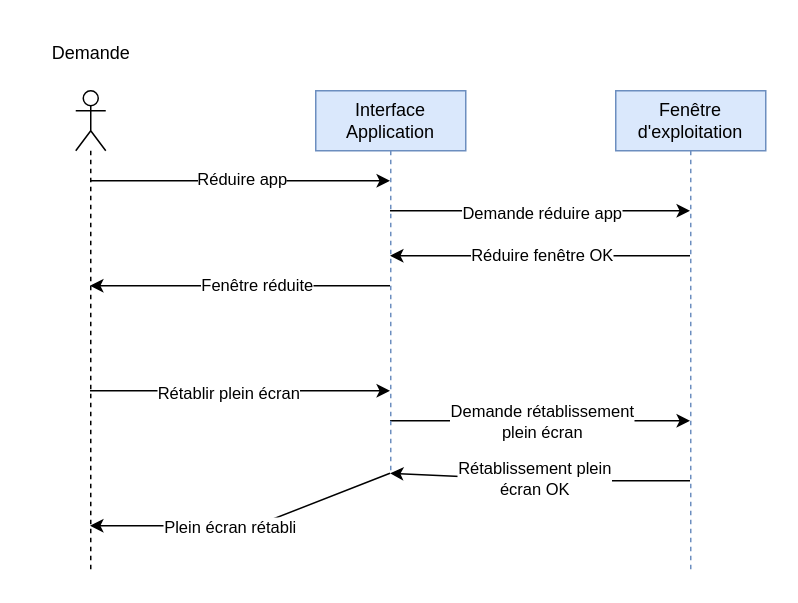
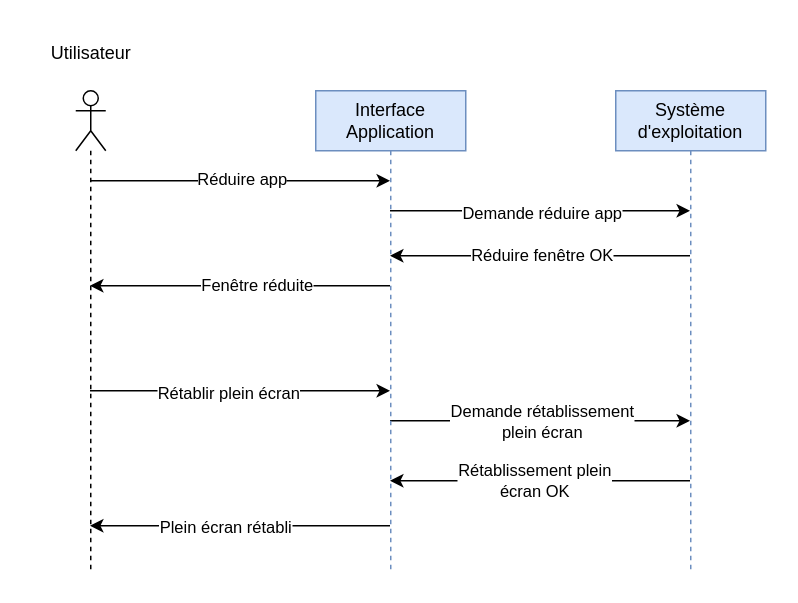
node "Demande": label "Demande" -> "Utilisateur"
node "Fenêtre d'exploitation": label "Fenêtre d'exploitation" -> "Système d'exploitation"
node "Interface Application": size 150x383 -> 150x480
